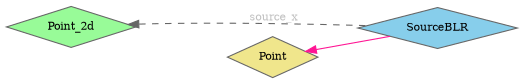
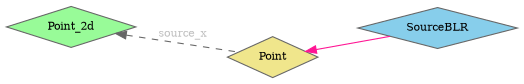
edge "SourceBLR" -> "Point_2d": now "Point" -> "Point_2d"
